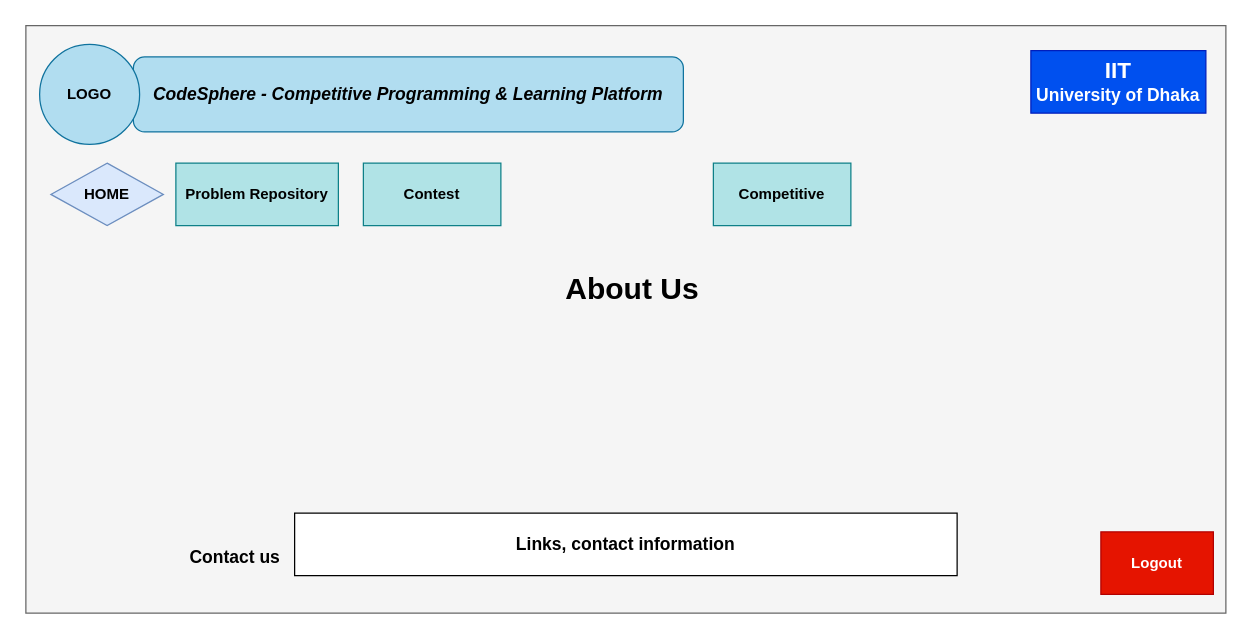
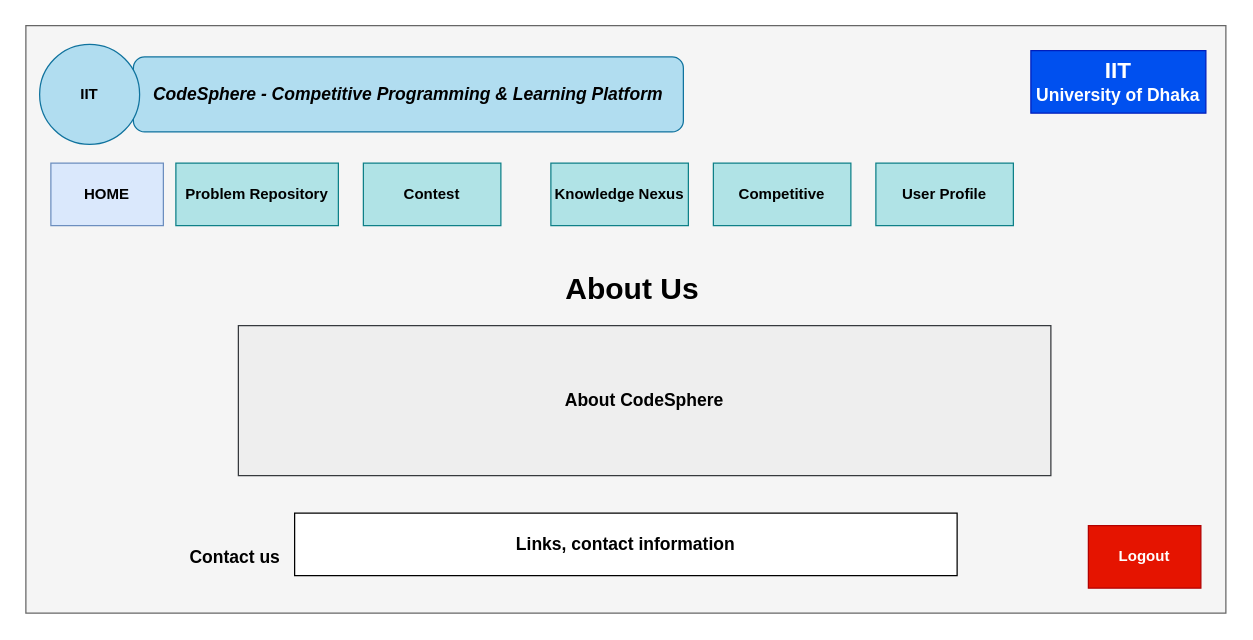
node "LOGO": label "LOGO" -> "IIT"
node "HOME": shape diamond -> rectangle
node "Knowledge Nexus": added
node "User Profile": added
node "About CodeSphere": added
node "Logout": moved (1157, 563) -> (1144, 557)
